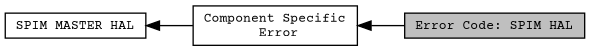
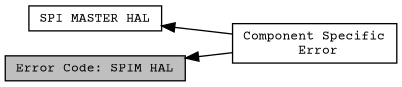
node "SPIM MASTER HAL": label "SPIM MASTER HAL" -> "SPI MASTER HAL"
edge "Error Code: SPIM HAL" -> "Component Specific Error": reversed
